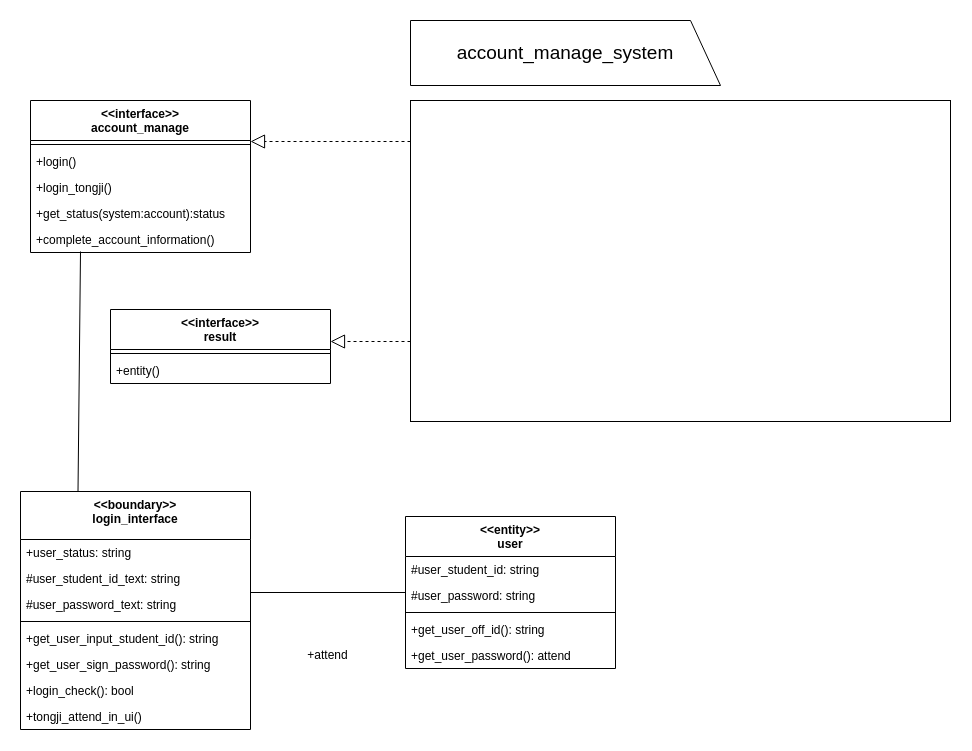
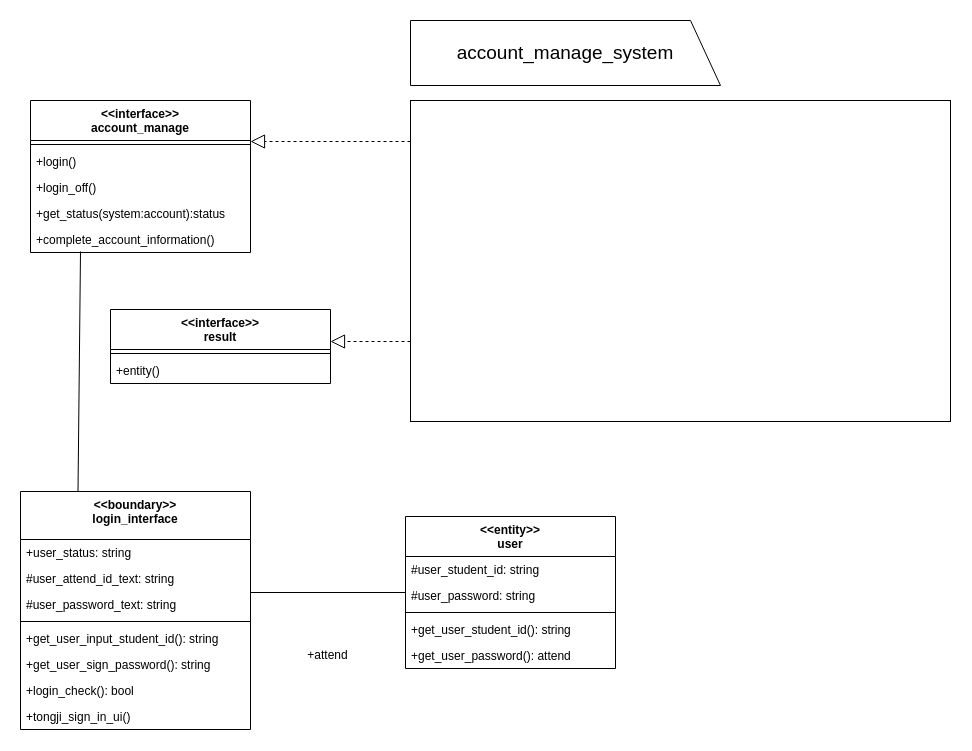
node "+login_tongji()": label "+login_tongji()" -> "+login_off()"
node "#user_student_id_text: string": label "#user_student_id_text: string" -> "#user_attend_id_text: string"
node "+get_user_off_id(): string": label "+get_user_off_id(): string" -> "+get_user_student_id(): string"
node "+tongji_attend_in_ui()": label "+tongji_attend_in_ui()" -> "+tongji_sign_in_ui()"
